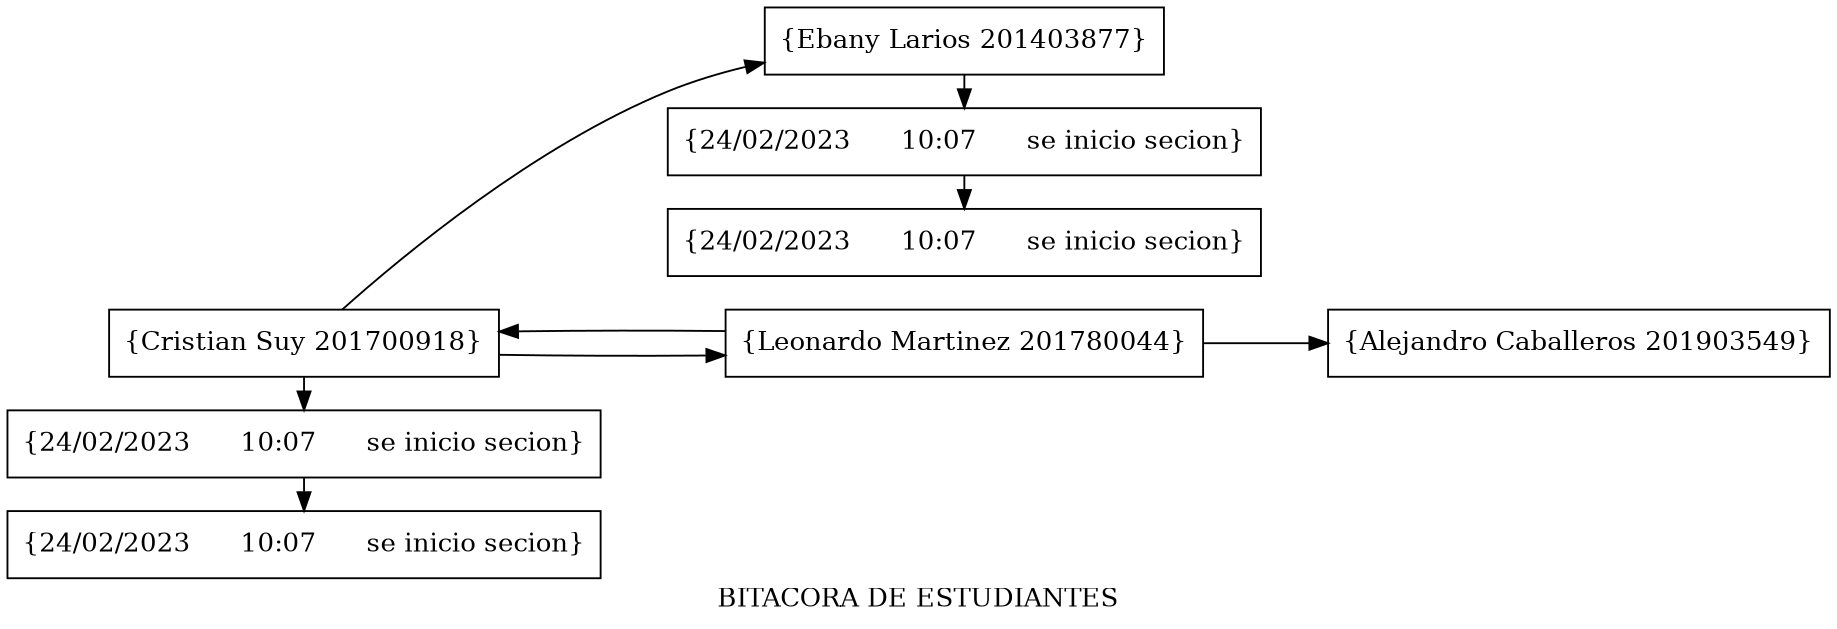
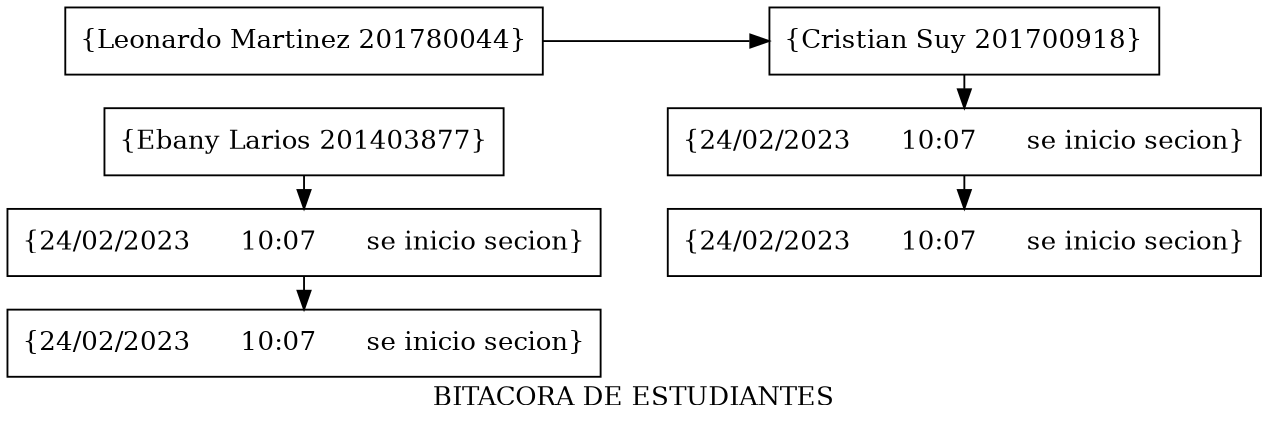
edge "{Cristian Suy 201700918}" -> "{Ebany Larios 201403877}": removed
node "{Alejandro Caballeros 201903549}": removed
edge "{Cristian Suy 201700918}" -> "{Leonardo Martinez 201780044}": removed
